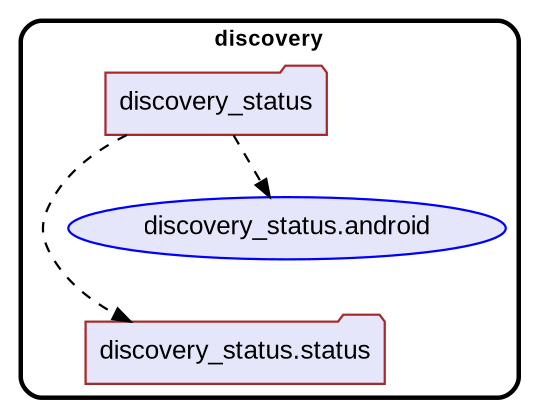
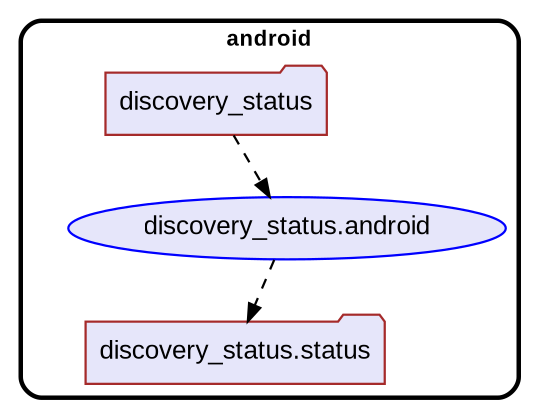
cluster "discovery": label "discovery" -> "android"
edge "discovery_status" -> "discovery_status.status": now "discovery_status.android" -> "discovery_status.status"
